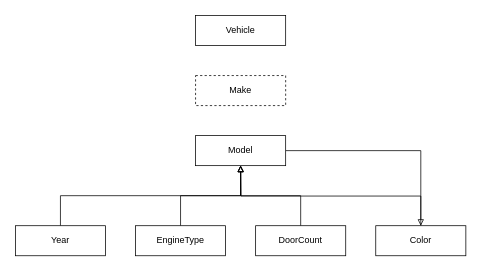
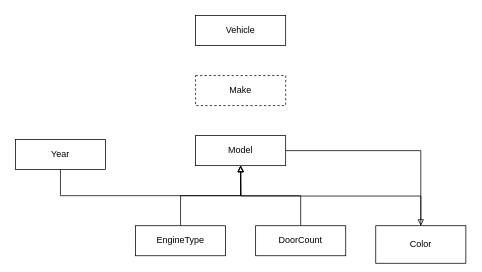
node "Year": moved (60, 240) -> (60, 154)
node "Color": size 90x30 -> 90x38
